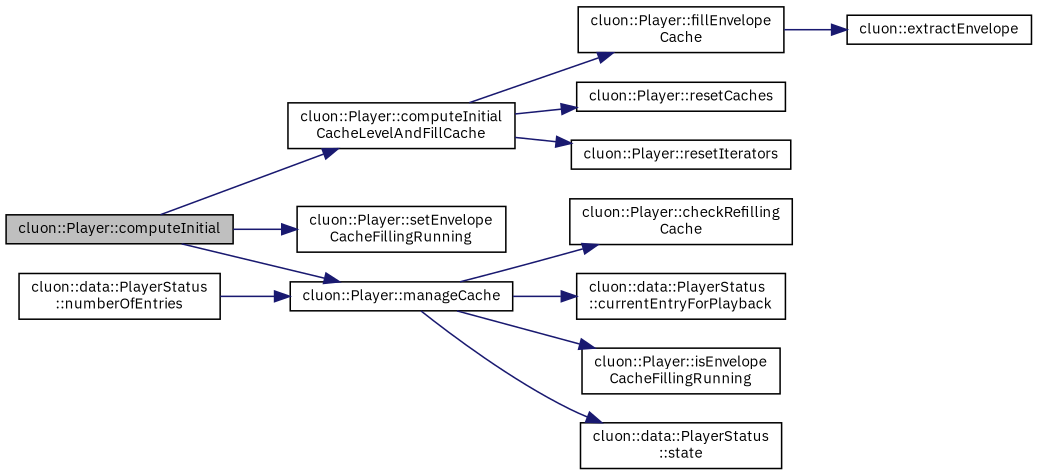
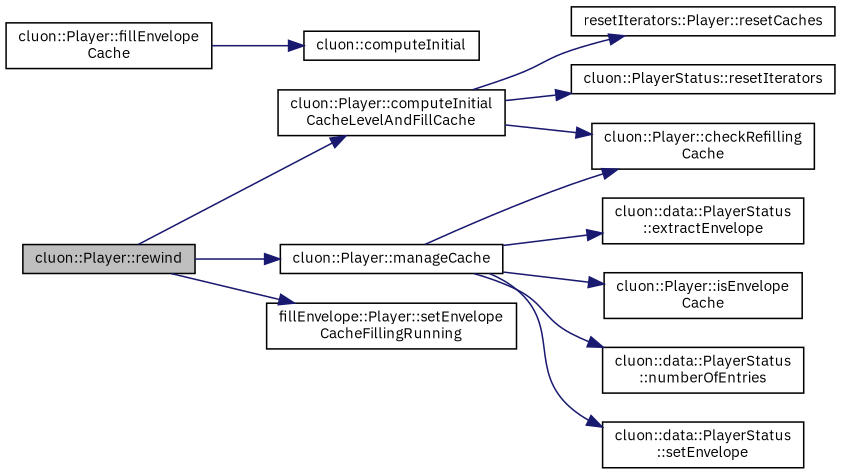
node "cluon::extractEnvelope": label "cluon::extractEnvelope" -> "cluon::computeInitial"
edge "cluon::Player::computeInitial CacheLevelAndFillCache" -> "cluon::Player::fillEnvelope Cache": now "cluon::Player::computeInitial CacheLevelAndFillCache" -> "cluon::Player::checkRefilling Cache"
node "cluon::Player::resetCaches": label "cluon::Player::resetCaches" -> "resetIterators::Player::resetCaches"
node "cluon::Player::resetIterators": label "cluon::Player::resetIterators" -> "cluon::PlayerStatus::resetIterators"
node "cluon::Player::computeInitial": label "cluon::Player::computeInitial" -> "cluon::Player::rewind"
node "cluon::Player::setEnvelope CacheFillingRunning": label "cluon::Player::setEnvelope CacheFillingRunning" -> "fillEnvelope::Player::setEnvelope CacheFillingRunning"
edge "cluon::data::PlayerStatus ::numberOfEntries" -> "cluon::Player::manageCache": reversed
node "cluon::data::PlayerStatus ::currentEntryForPlayback": label "cluon::data::PlayerStatus ::currentEntryForPlayback" -> "cluon::data::PlayerStatus ::extractEnvelope"
node "cluon::Player::isEnvelope CacheFillingRunning": label "cluon::Player::isEnvelope CacheFillingRunning" -> "cluon::Player::isEnvelope Cache"
node "cluon::data::PlayerStatus ::state": label "cluon::data::PlayerStatus ::state" -> "cluon::data::PlayerStatus ::setEnvelope"
